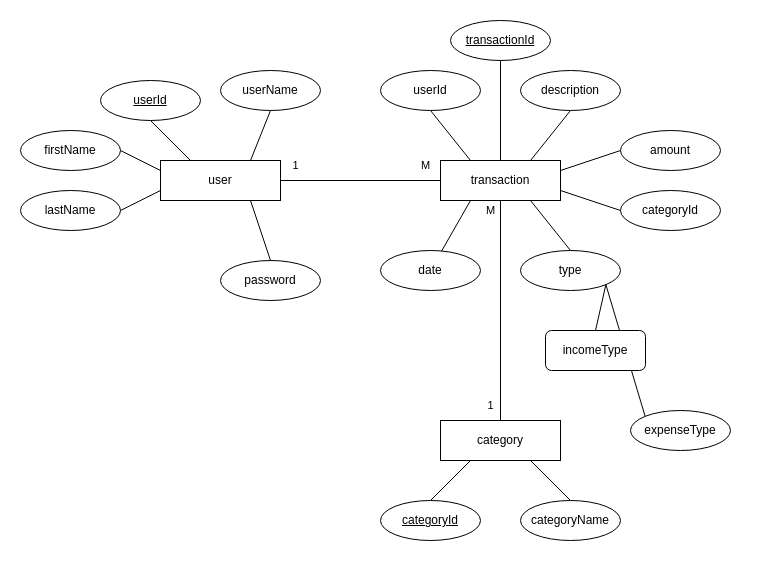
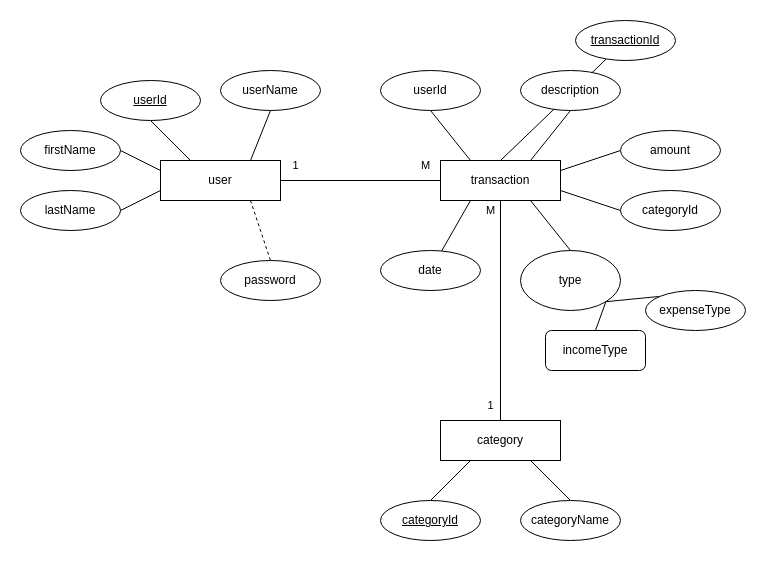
node "transactionId": moved (501, 41) -> (626, 41)
edge "user" -- "password": style solid -> dashed
node "type": size 100x40 -> 100x60
node "expenseType": moved (681, 431) -> (696, 311)
